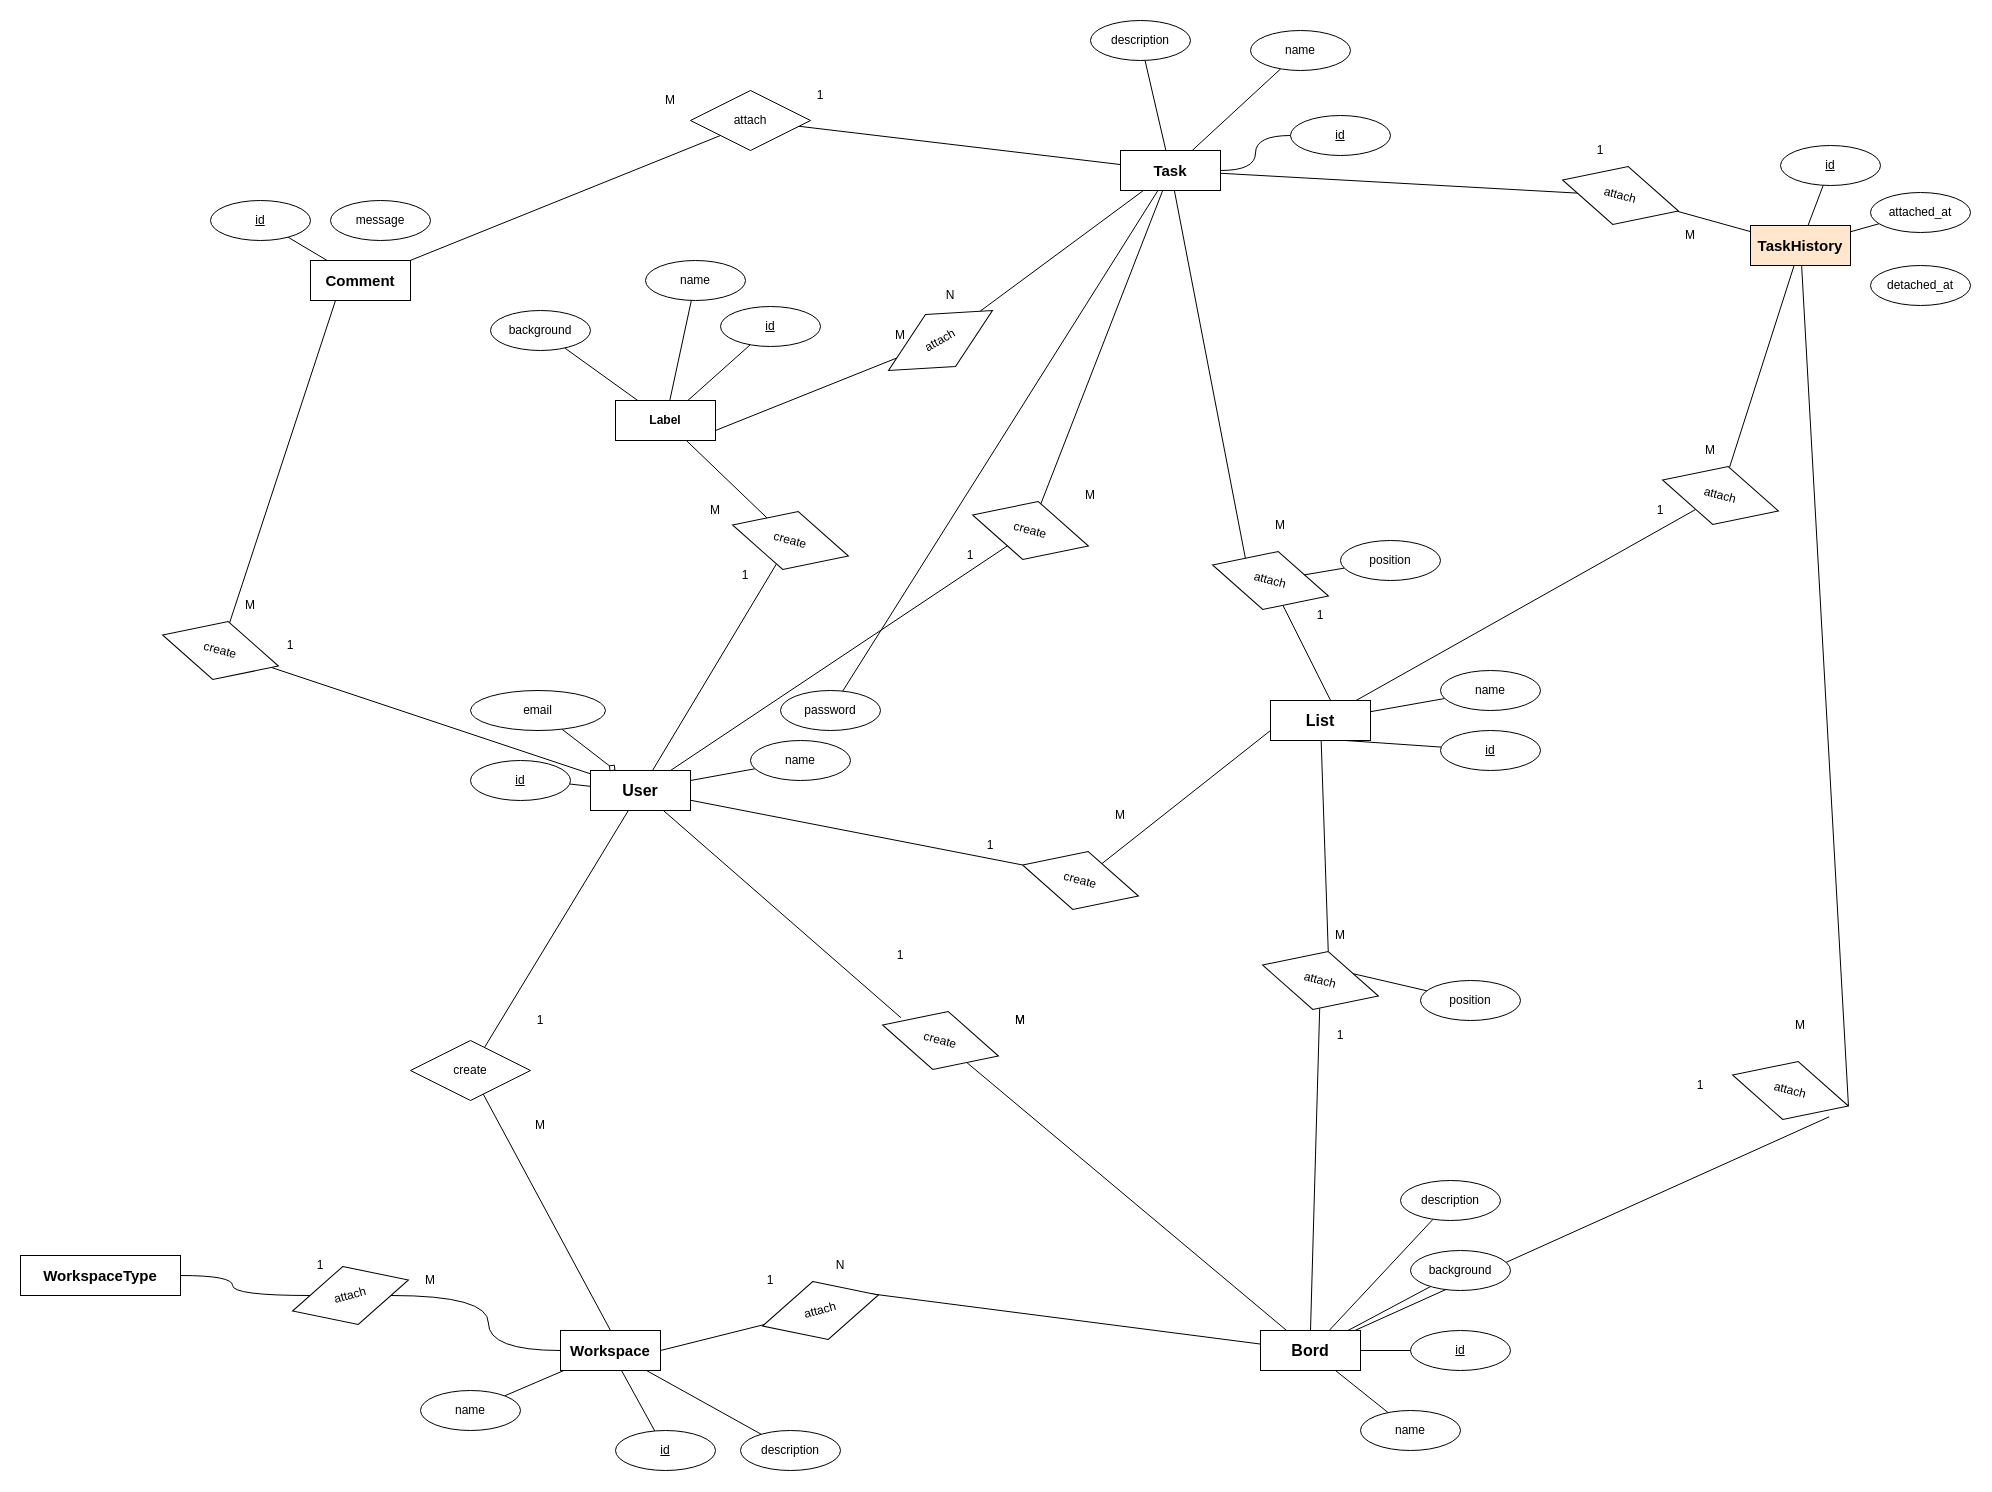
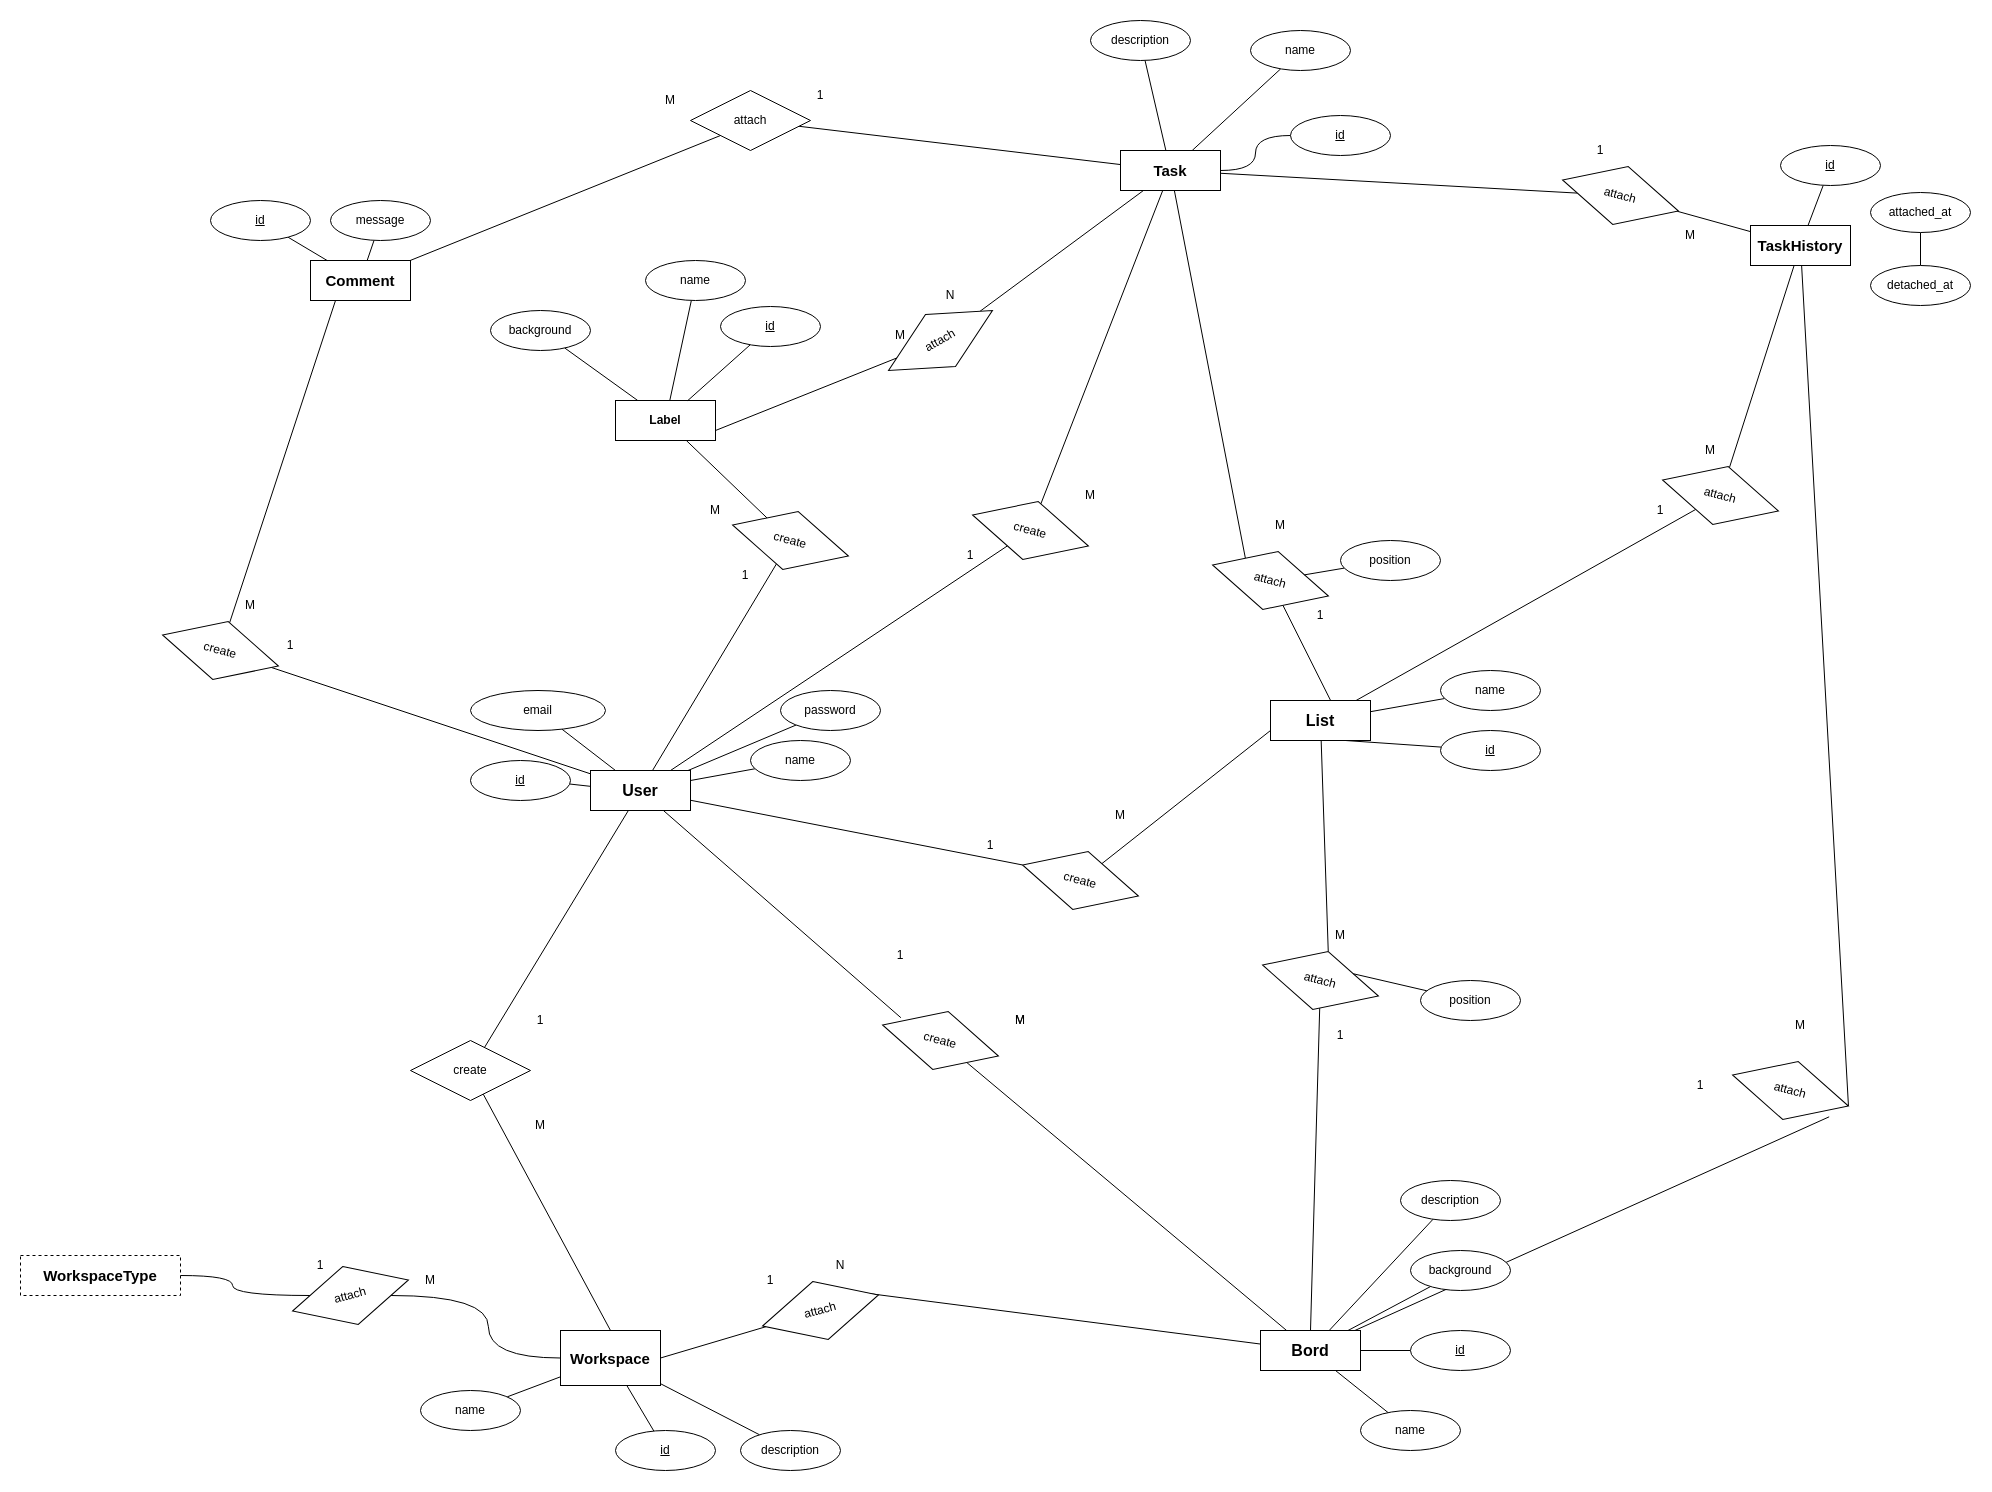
edge "attached_at" -- "TaskHistory": now "attached_at" -- "detached_at"
node "TaskHistory": fillcolor #ffe6cc -> #ffffff
edge "message" -- "Comment": added
edge "Task" -- "password": now "User" -- "password"
edge "email" -> "User": arrowhead diamond -> none
node "WorkspaceType": style solid -> dashed
node "Workspace": size 100x40 -> 100x55
